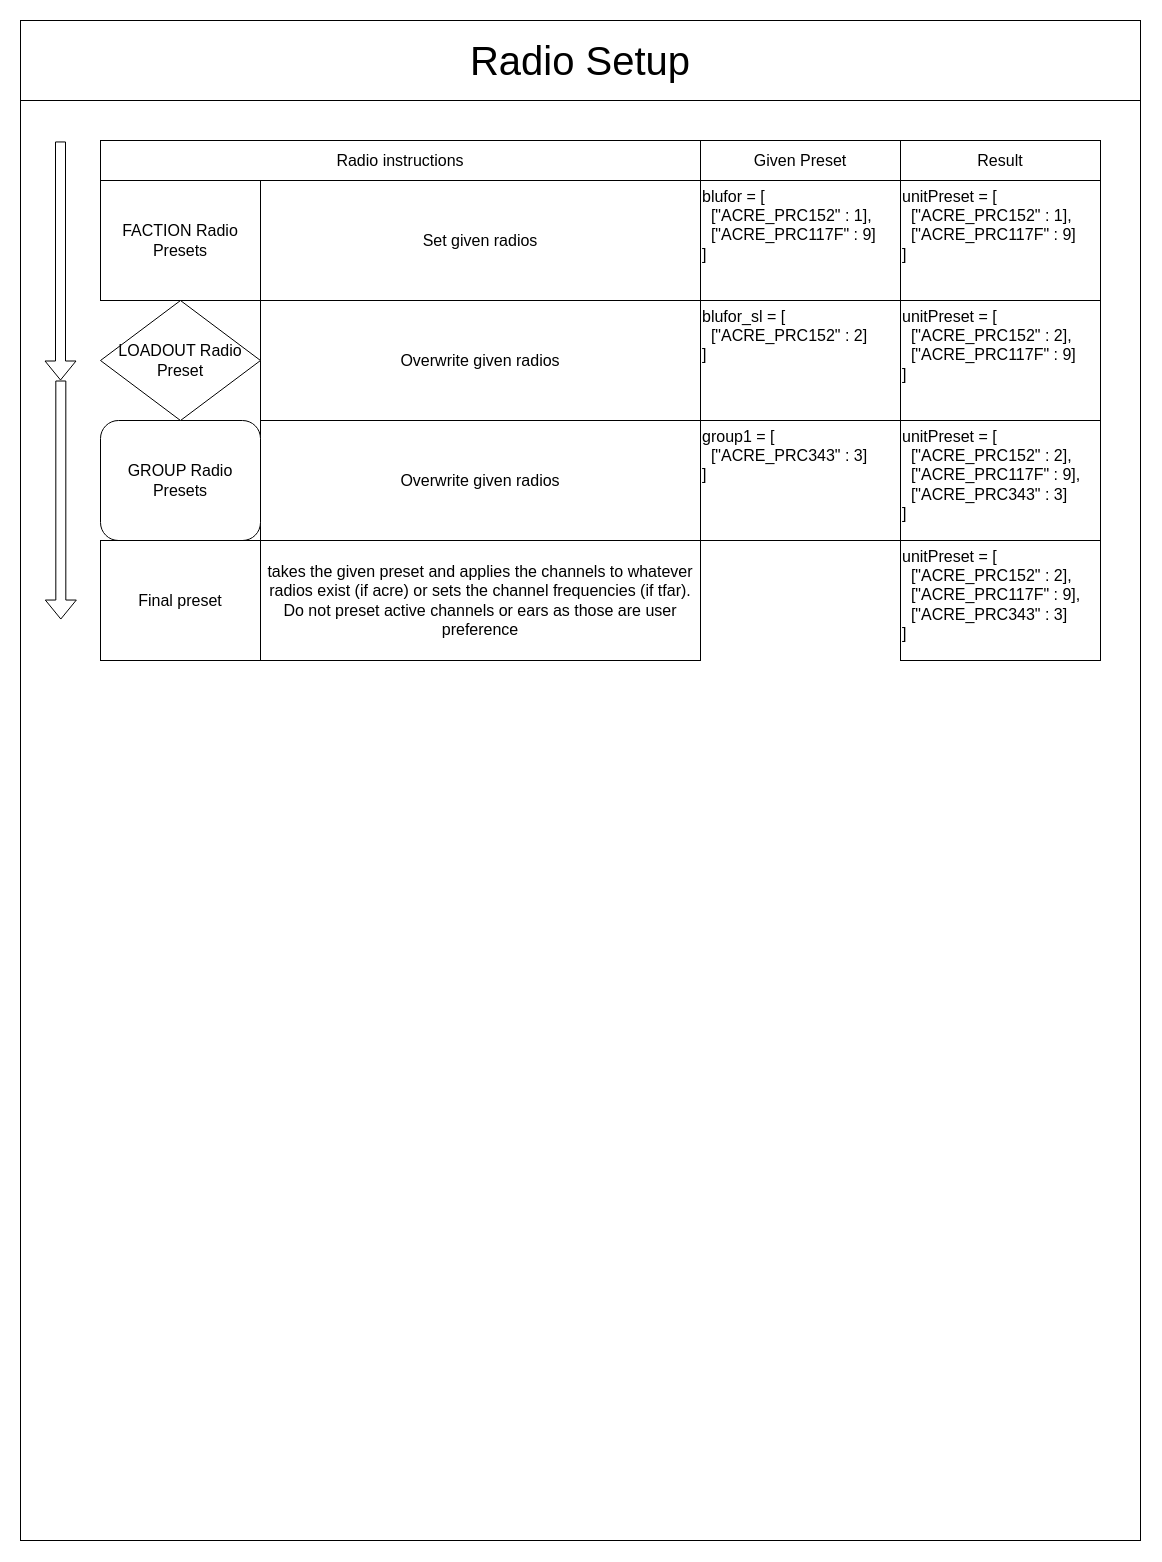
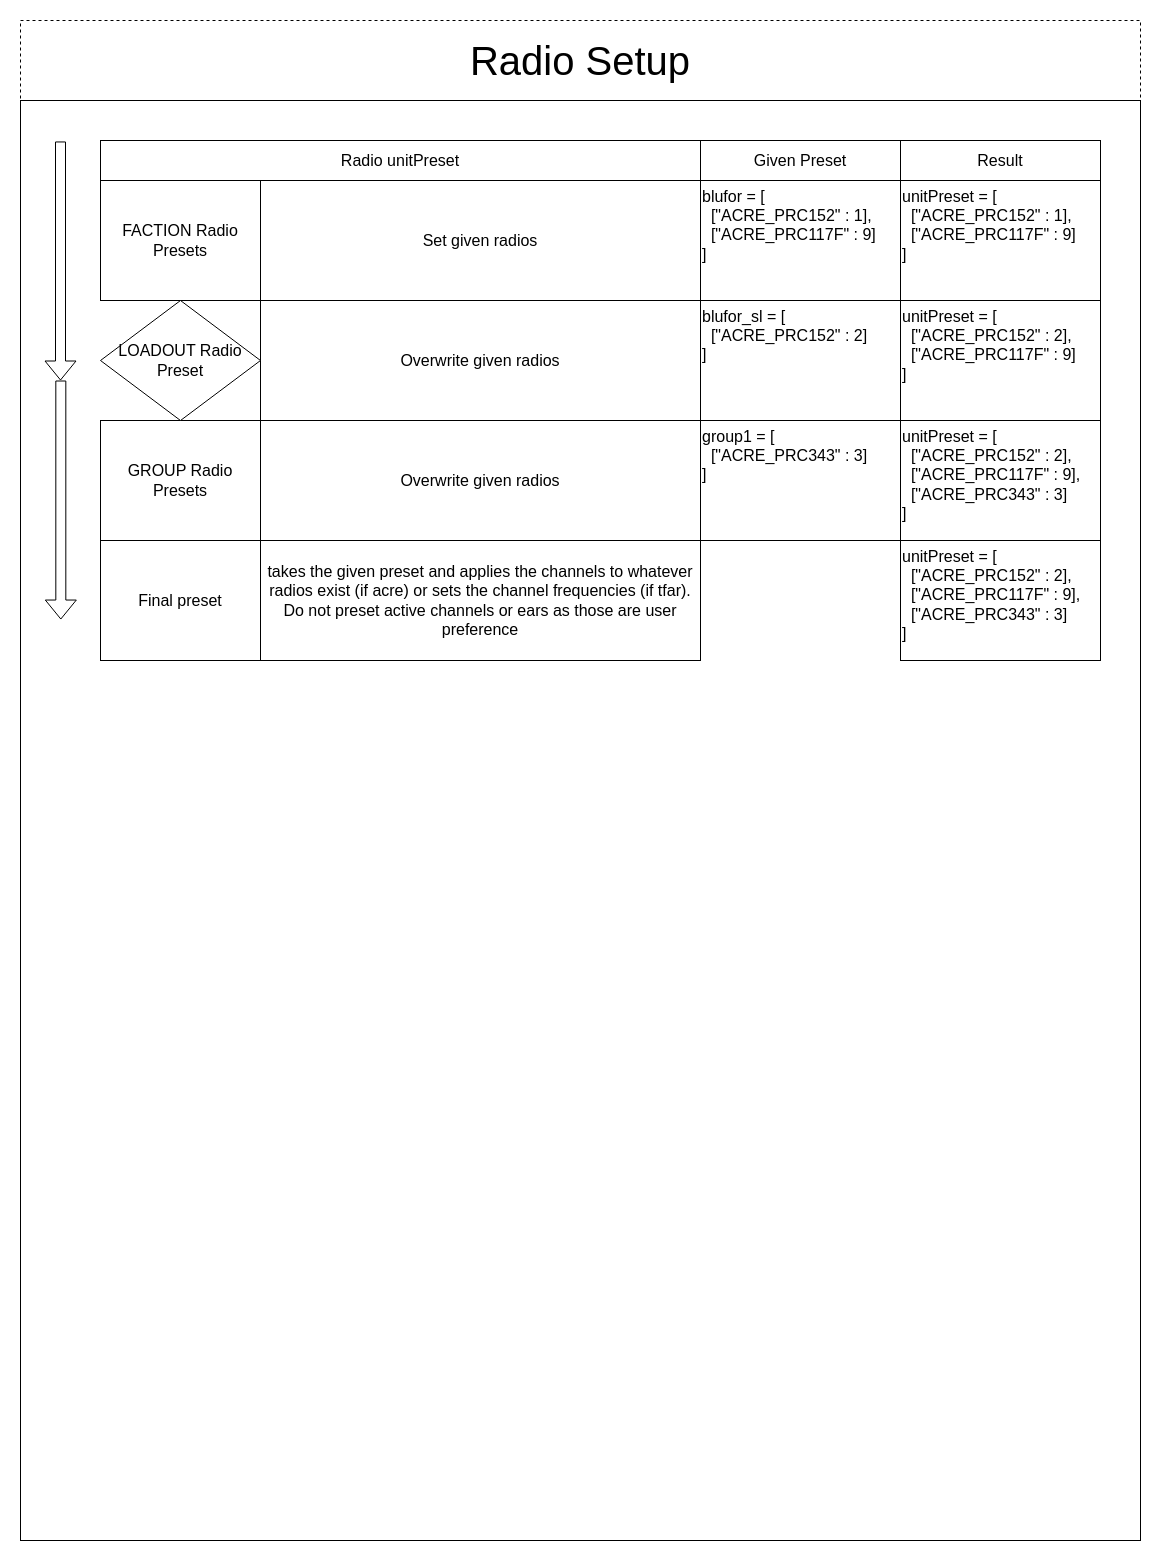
node "Radio Setup": style solid -> dashed
node "Radio instructions": label "Radio instructions" -> "Radio unitPreset"
node "GROUP Radio Presets": shape rounded rectangle -> rectangle
